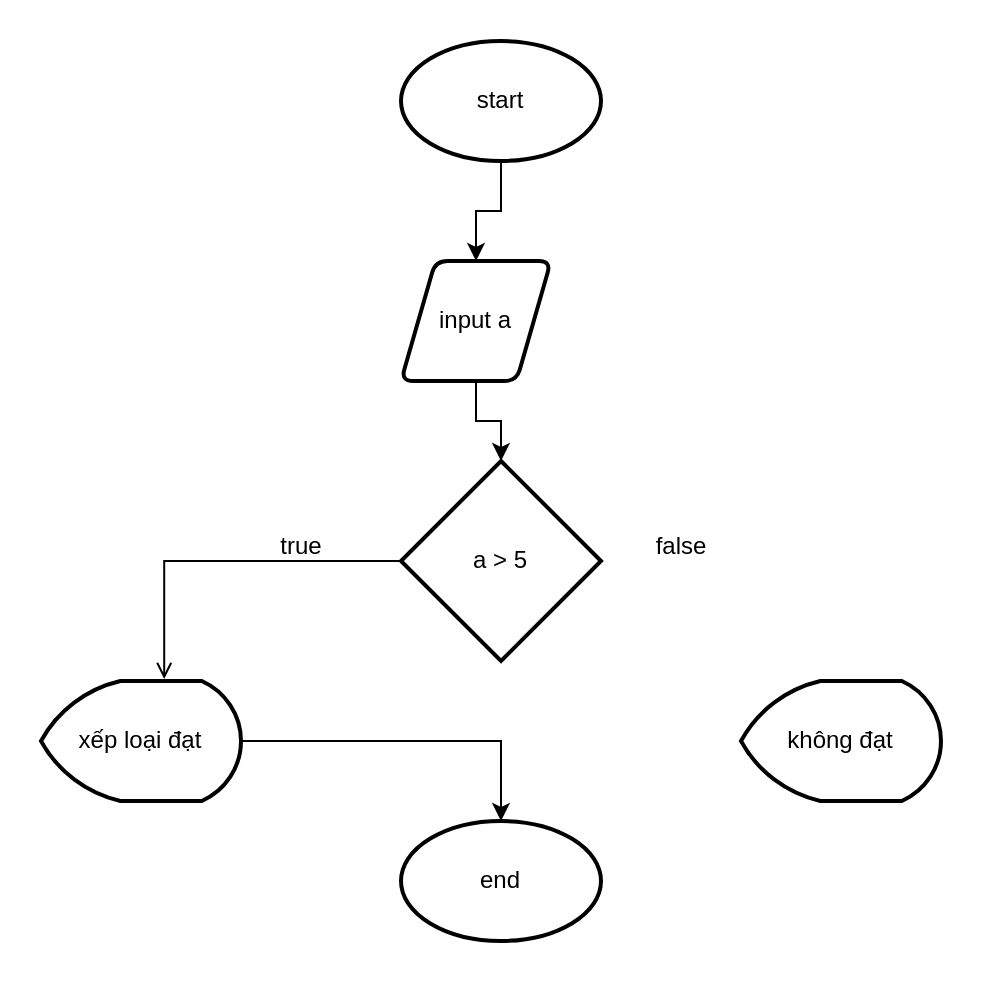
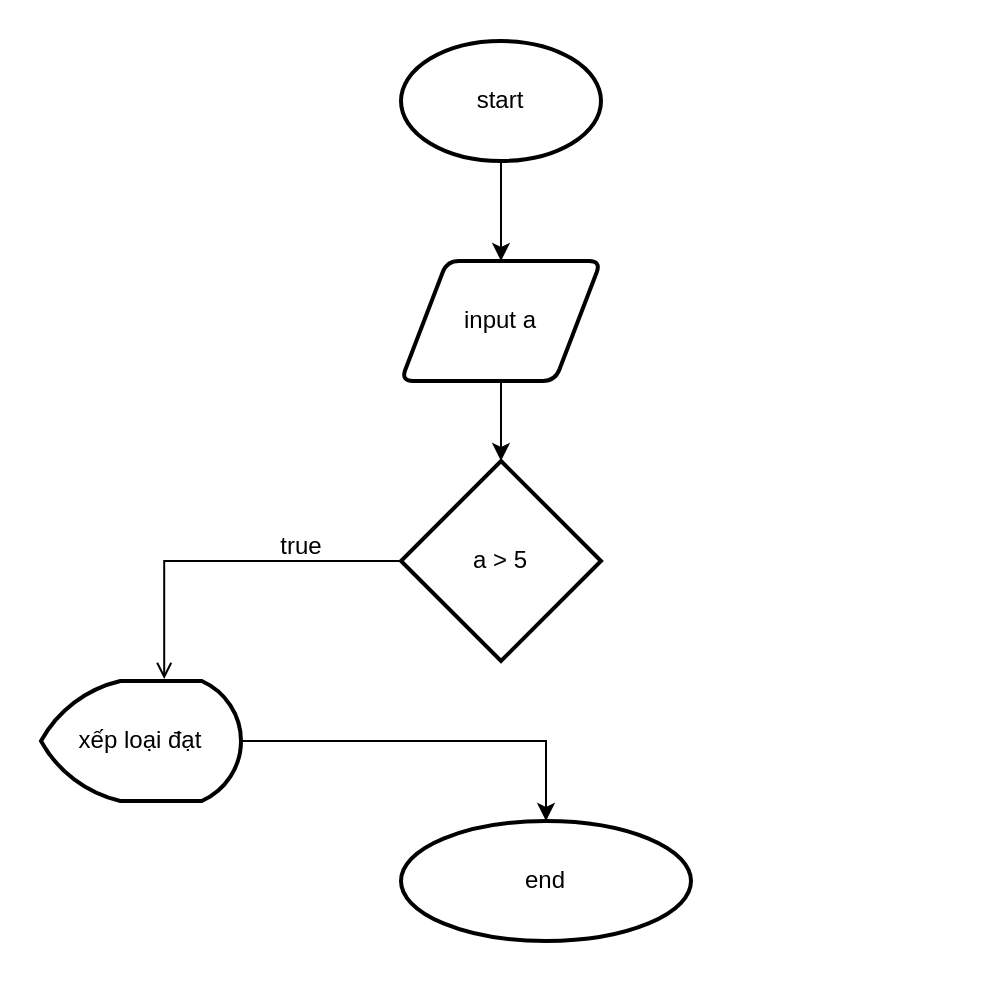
node "input a": size 150x120 -> 200x120
node "false": removed
node "không đạt": removed
node "end": size 200x120 -> 290x120
